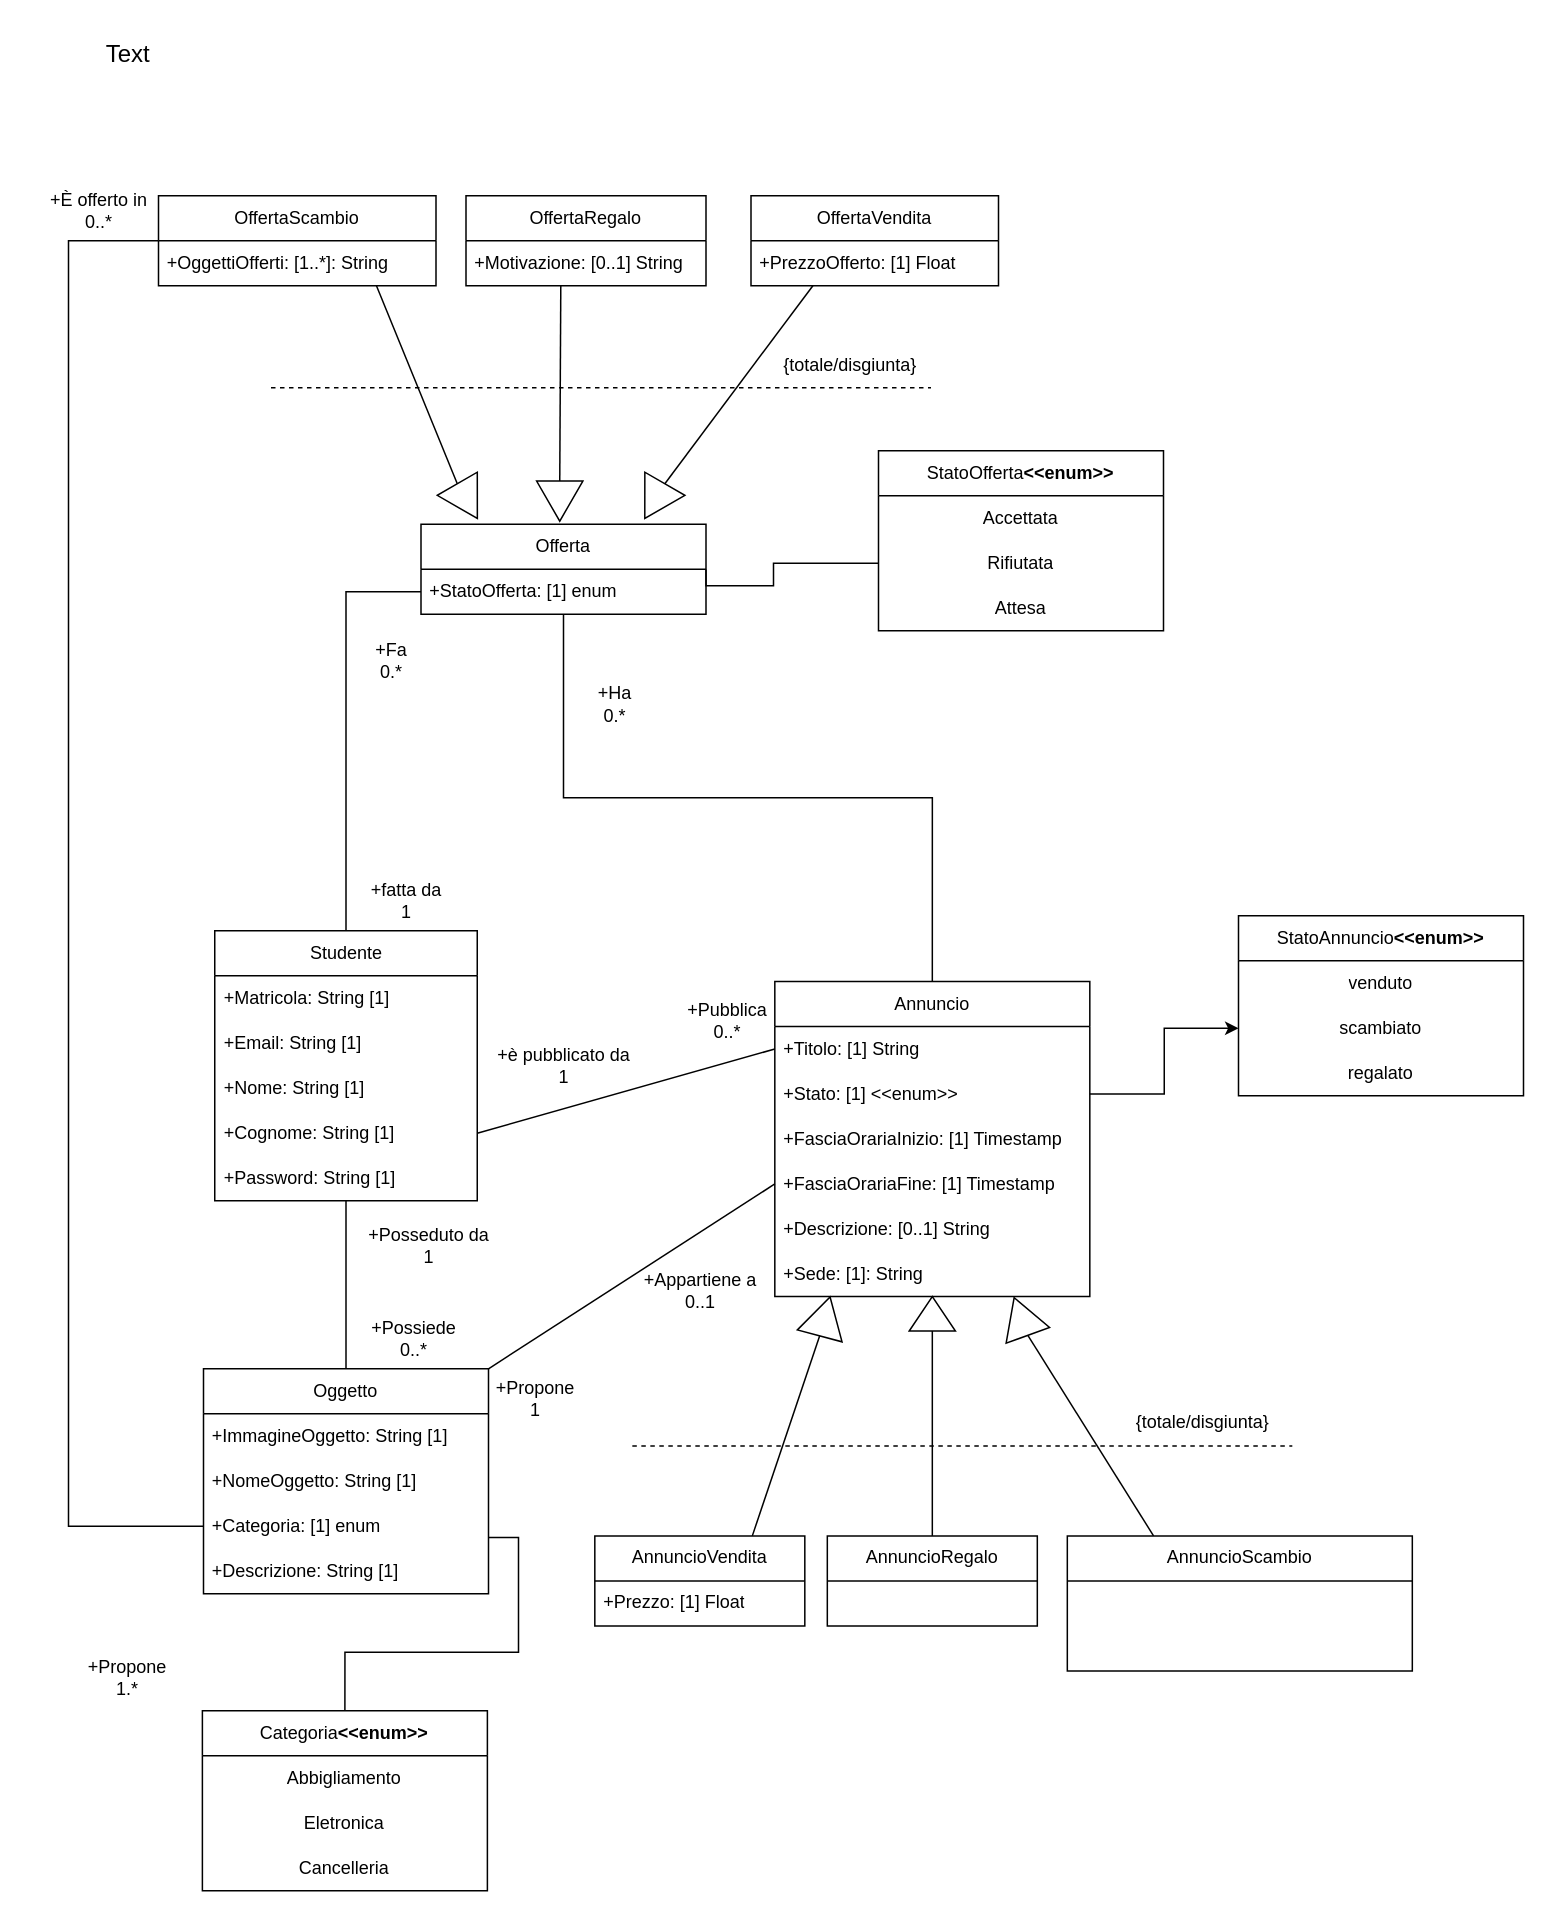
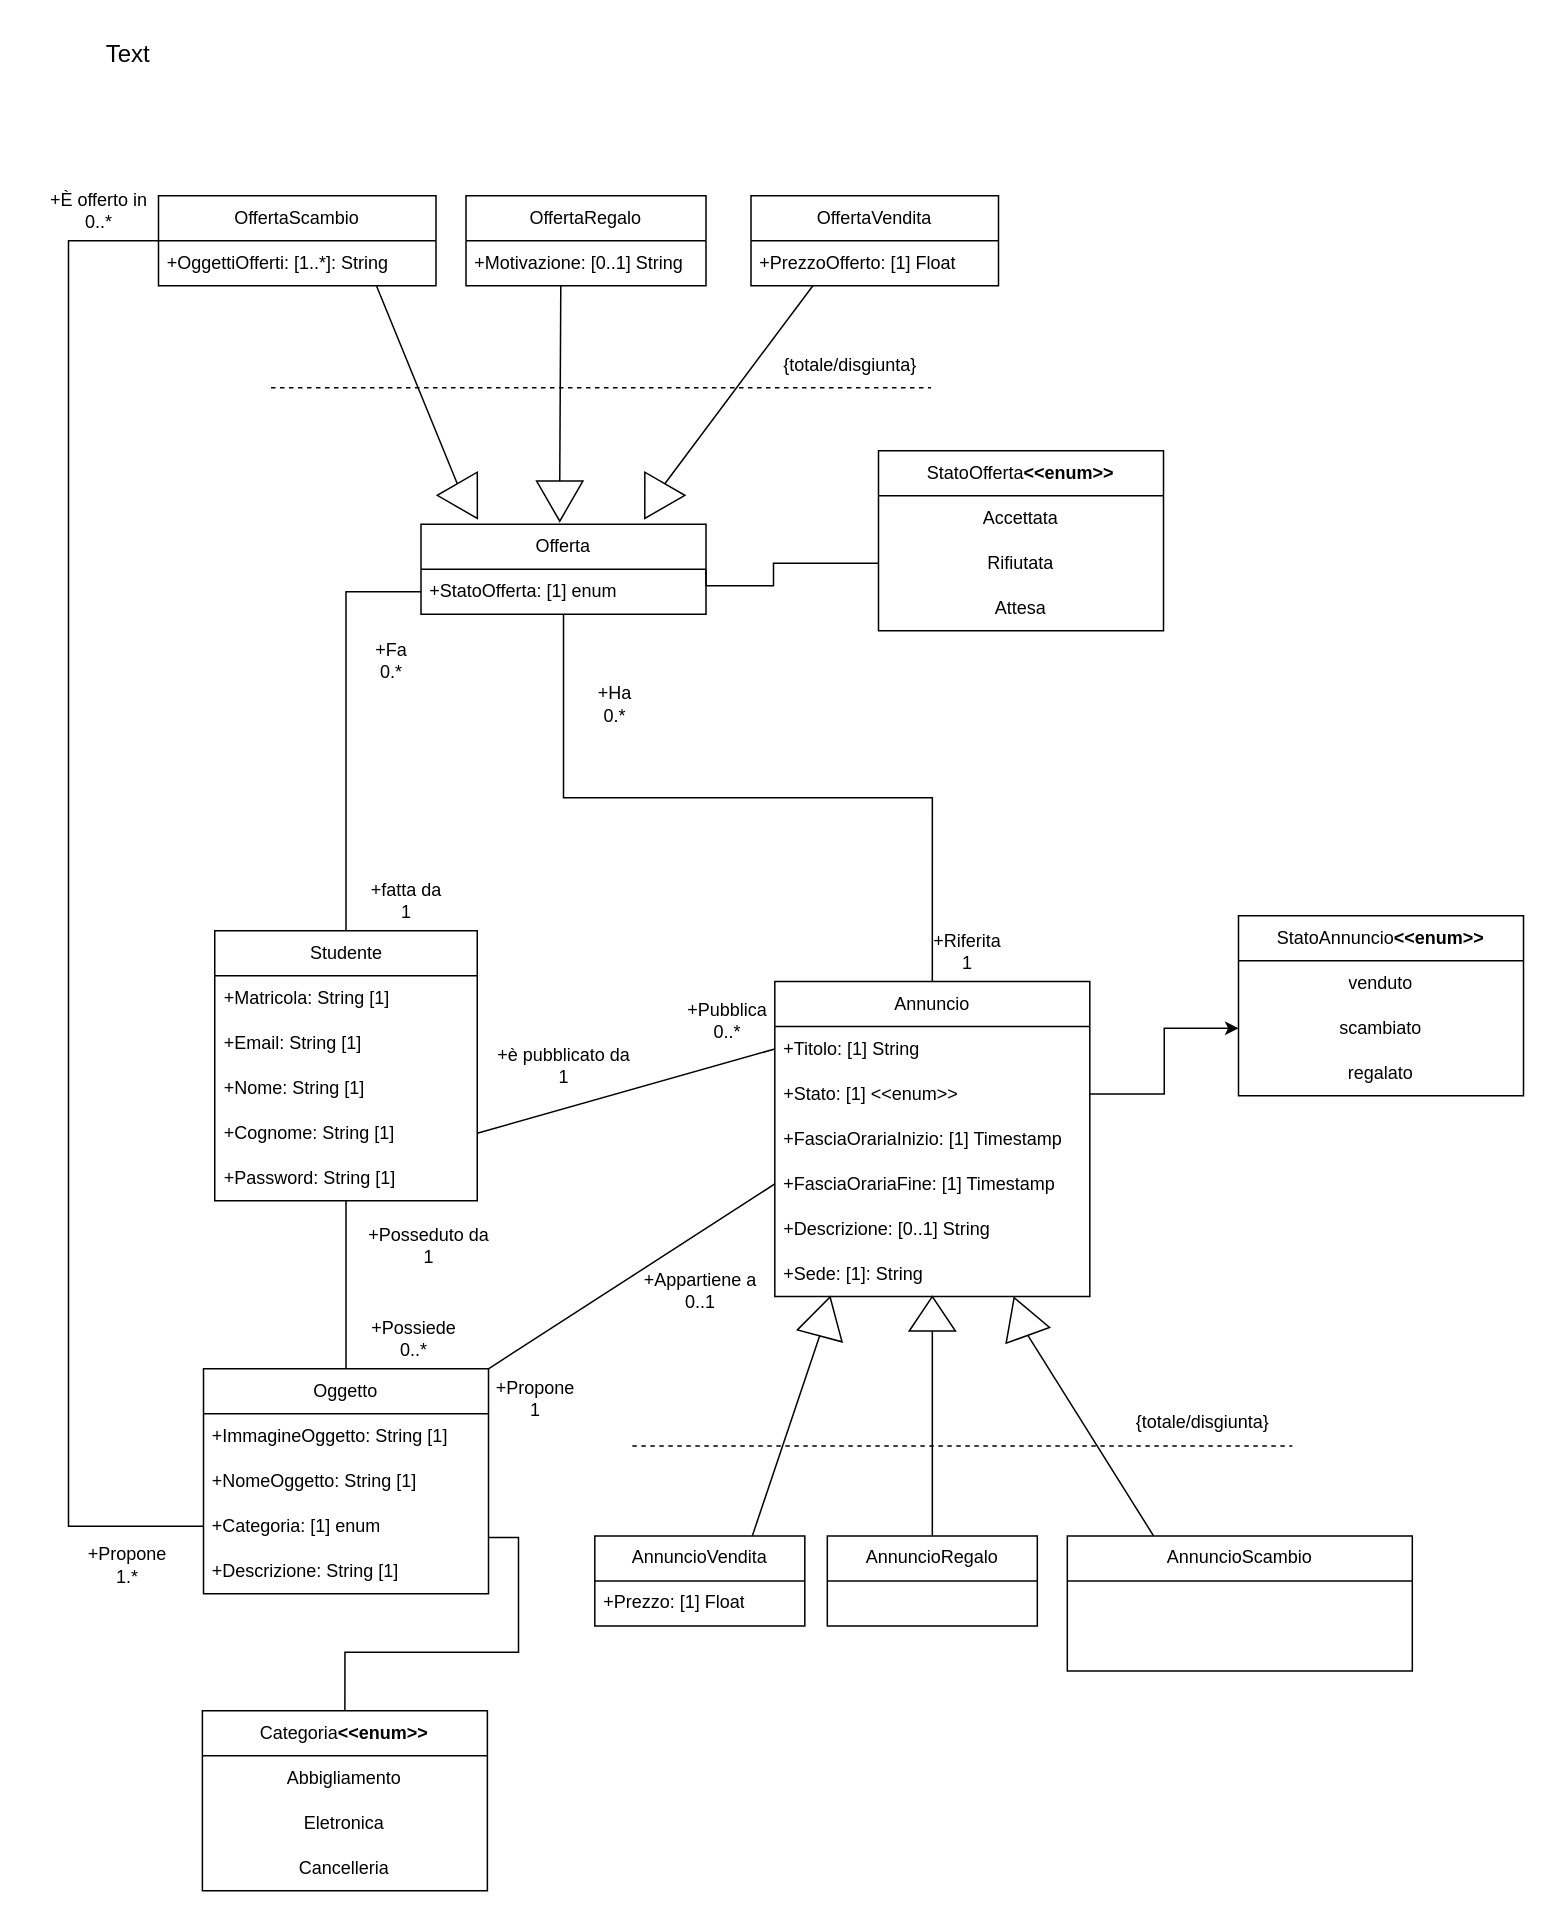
node "+Riferita 1": added
node "+Propone 1.*": moved (127, 1678) -> (127, 1566)
